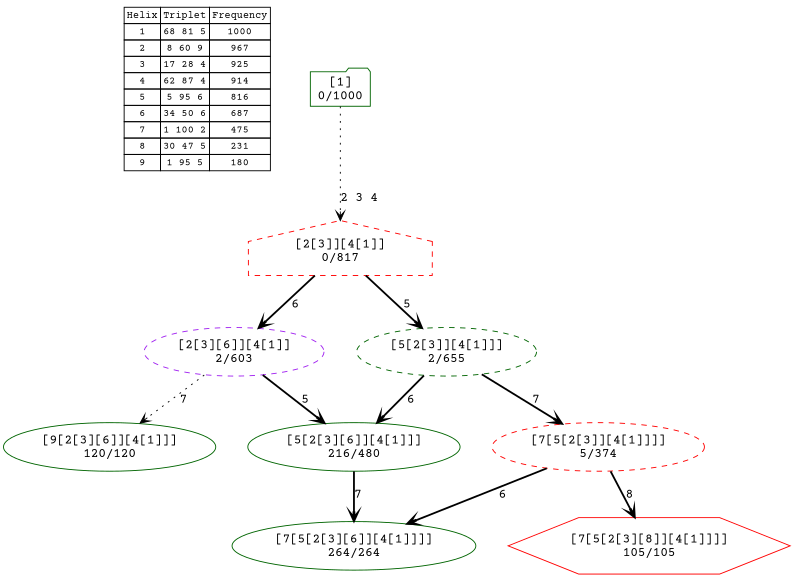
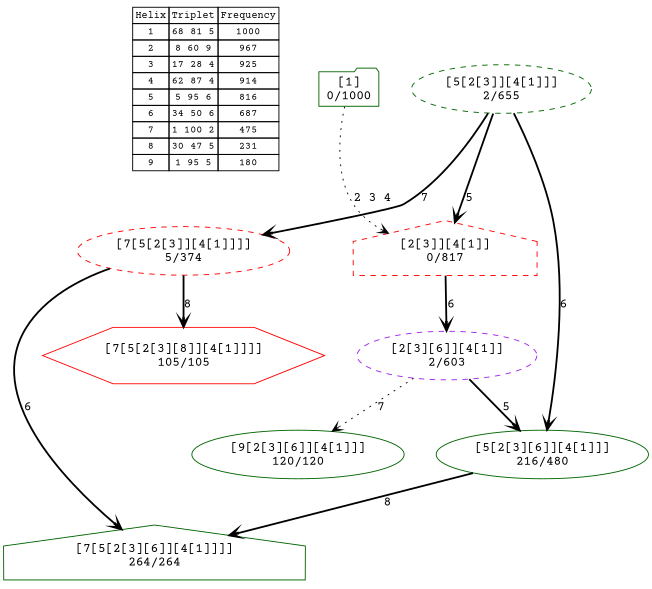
edge "[2[3]][4[1]] 0/817" -> "[5[2[3]][4[1]]] 2/655": reversed
edge "[5[2[3][6]][4[1]]] 216/480" -> "[7[5[2[3][6]][4[1]]]] 264/264": label "7 " -> "8 "
node "[7[5[2[3][6]][4[1]]]] 264/264": shape ellipse -> house
